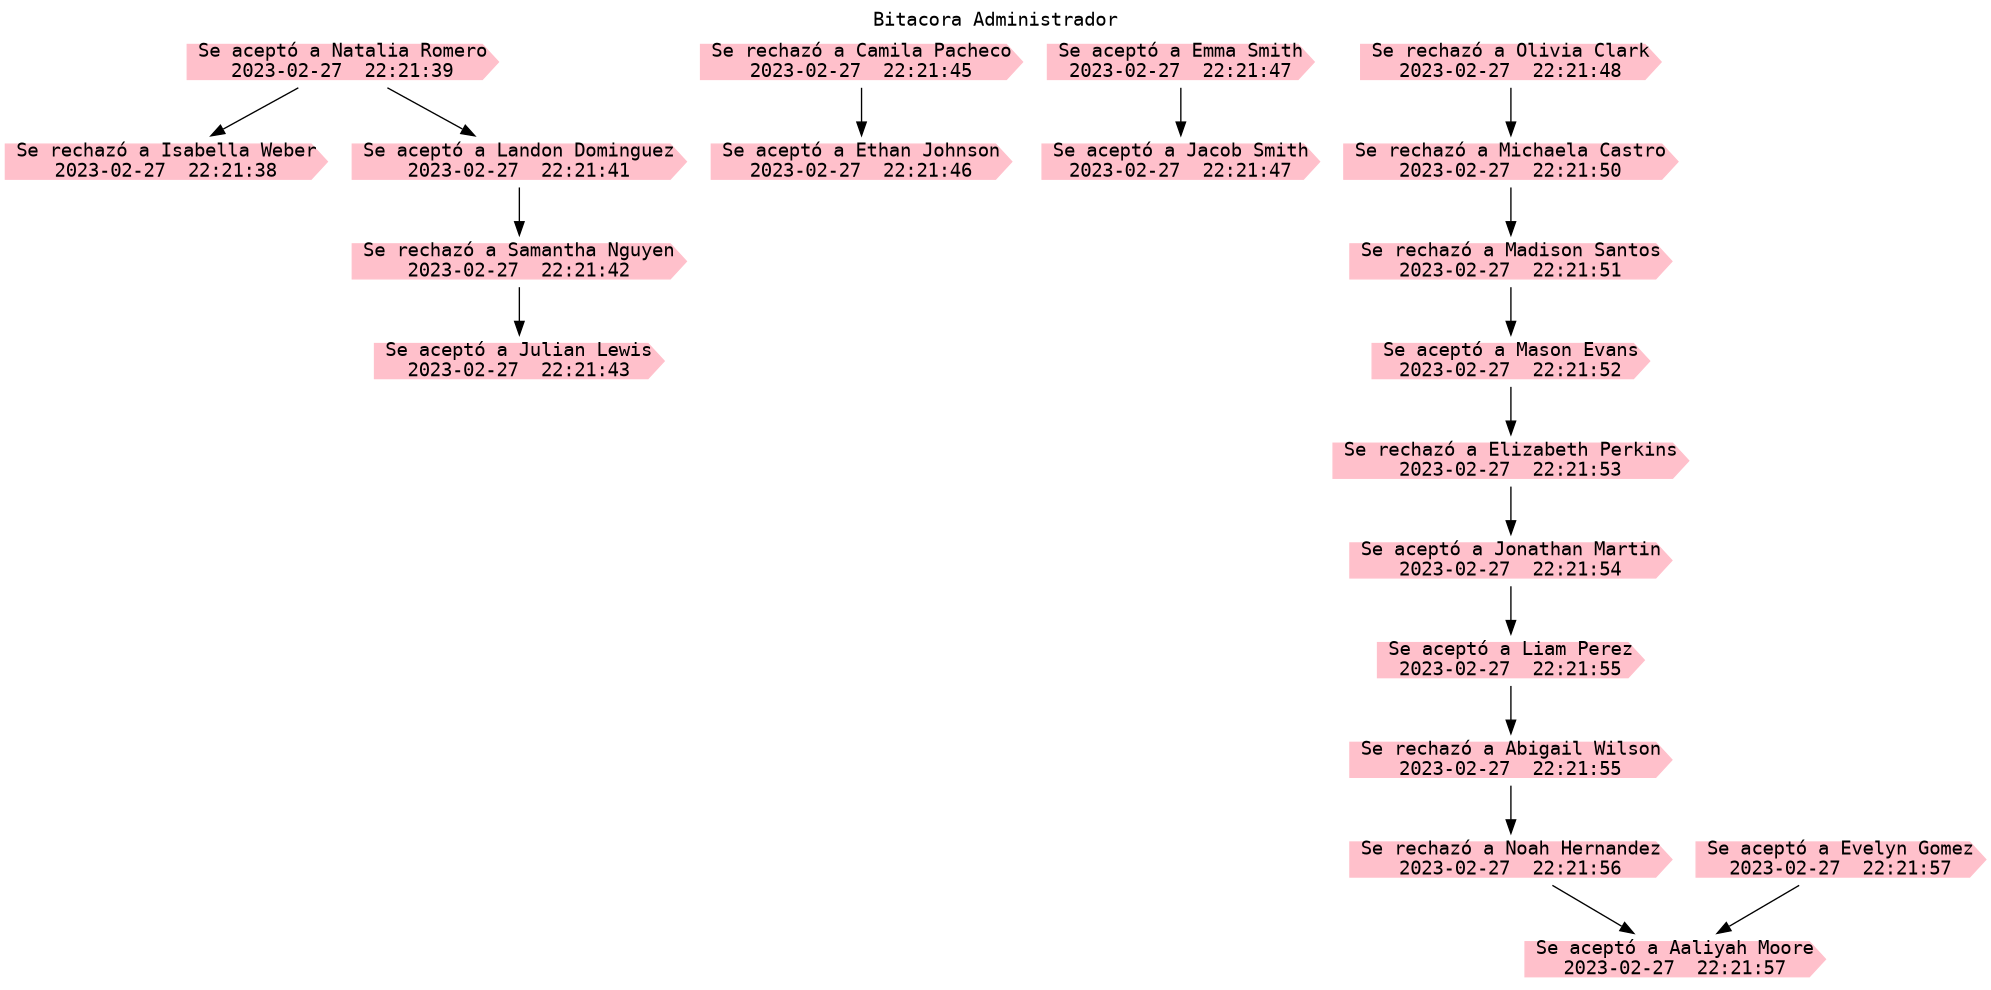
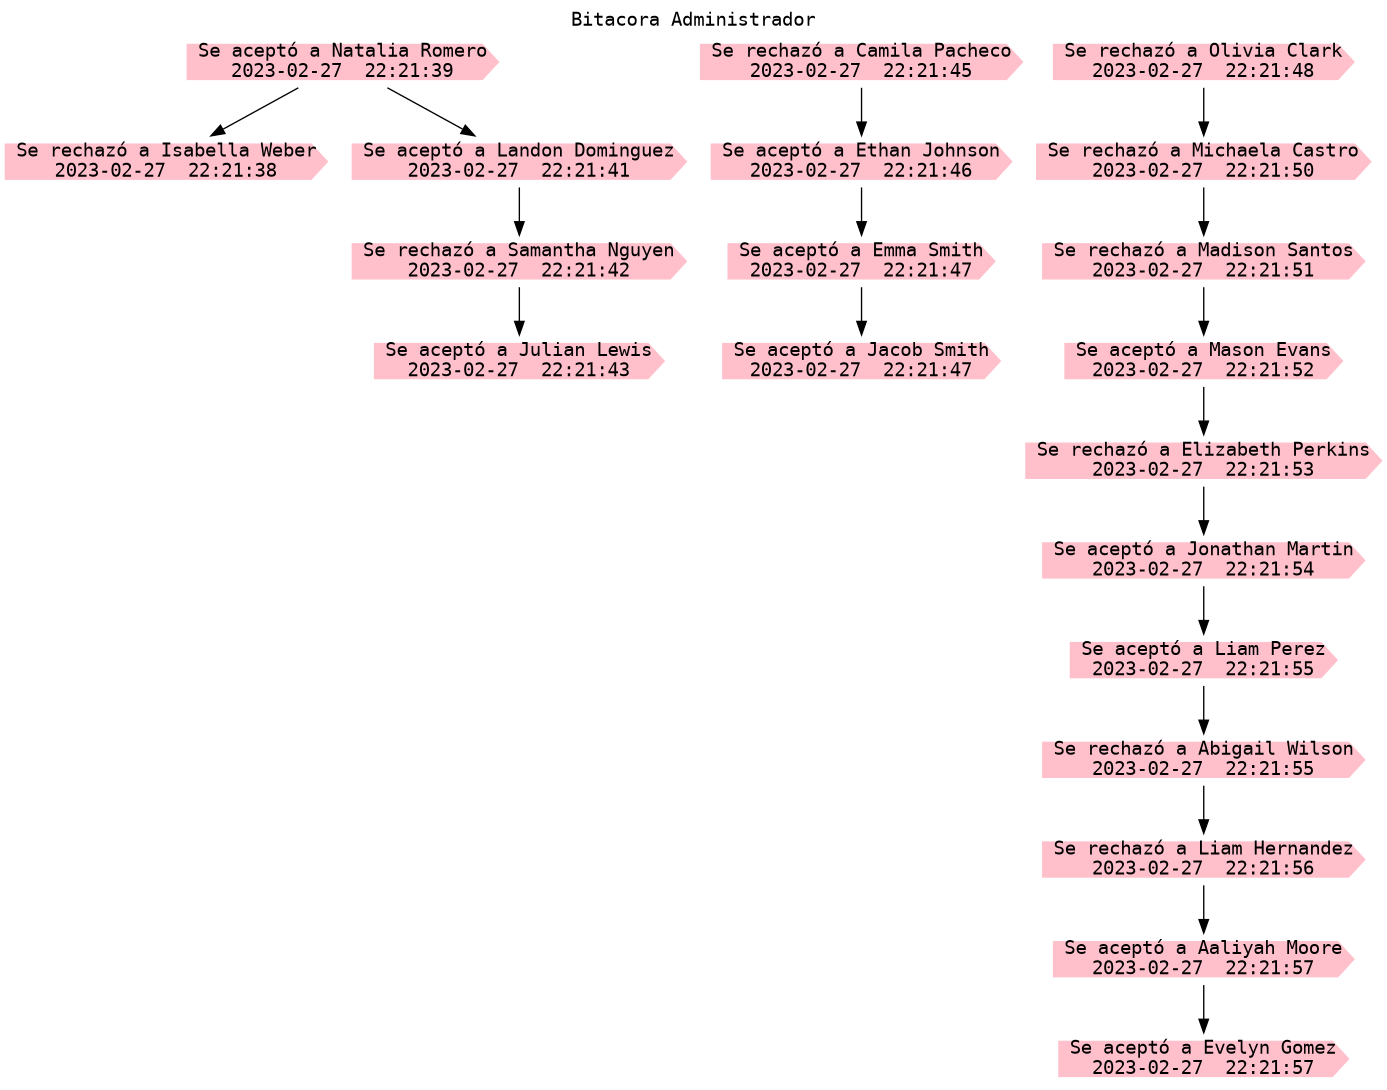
edge "Se aceptó a Ethan Johnson 2023-02-27  22:21:46" -> "Se aceptó a Emma Smith 2023-02-27  22:21:47": added
node "Se rechazó a Noah Hernandez 2023-02-27  22:21:56": label "Se rechazó a Noah Hernandez 2023-02-27  22:21:56" -> "Se rechazó a Liam Hernandez 2023-02-27  22:21:56"
edge "Se aceptó a Evelyn Gomez 2023-02-27  22:21:57" -> "Se aceptó a Aaliyah Moore 2023-02-27  22:21:57": reversed
